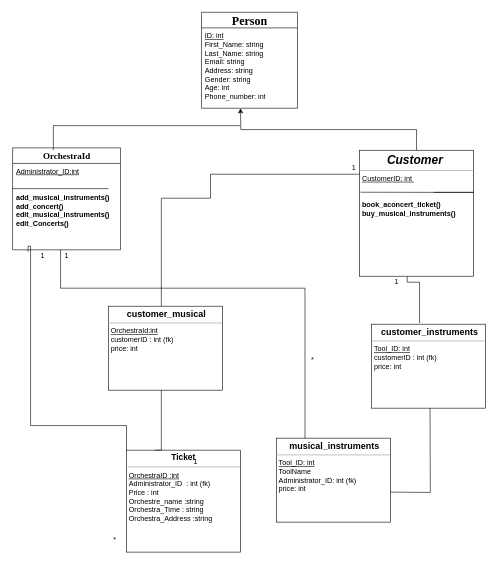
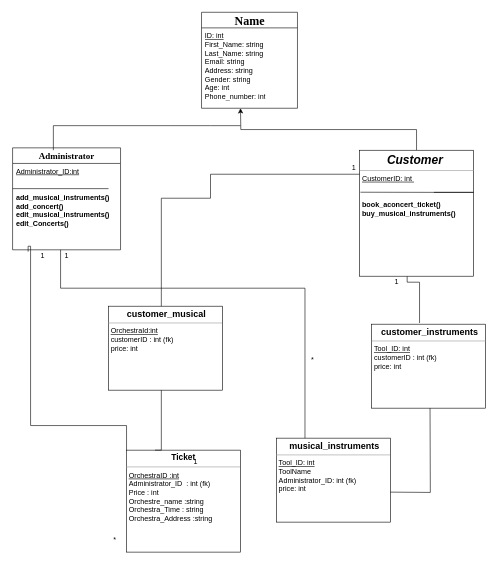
node "Person": label "Person" -> "Name"
node "OrchestraId": label "OrchestraId" -> "Administrator"
